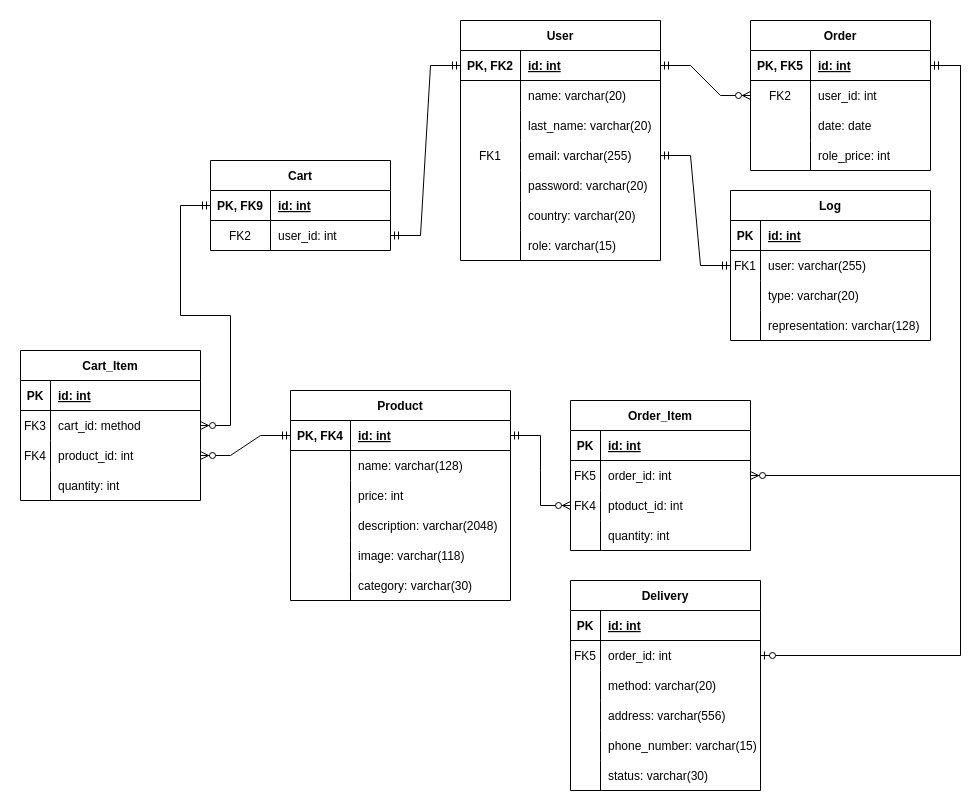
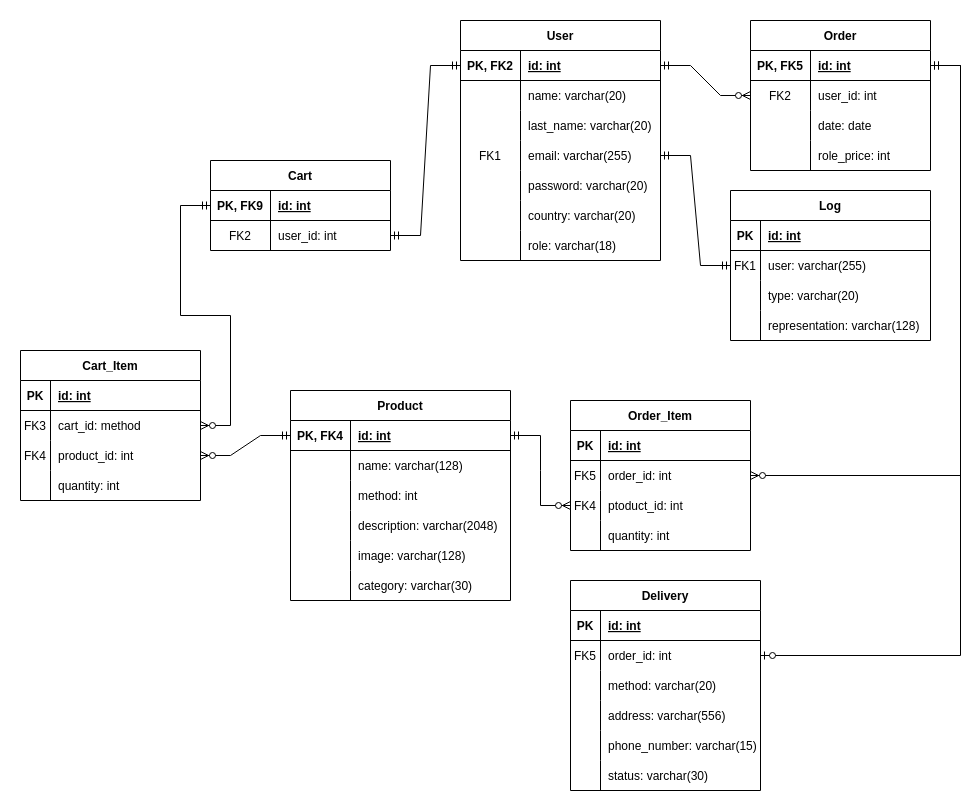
node "role: varchar(15)": label "role: varchar(15)" -> "role: varchar(18)"
node "price: int": label "price: int" -> "method: int"
node "image: varchar(118)": label "image: varchar(118)" -> "image: varchar(128)"
